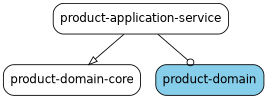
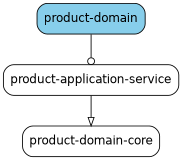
edge "product-application-service" -> "product-domain": reversed
